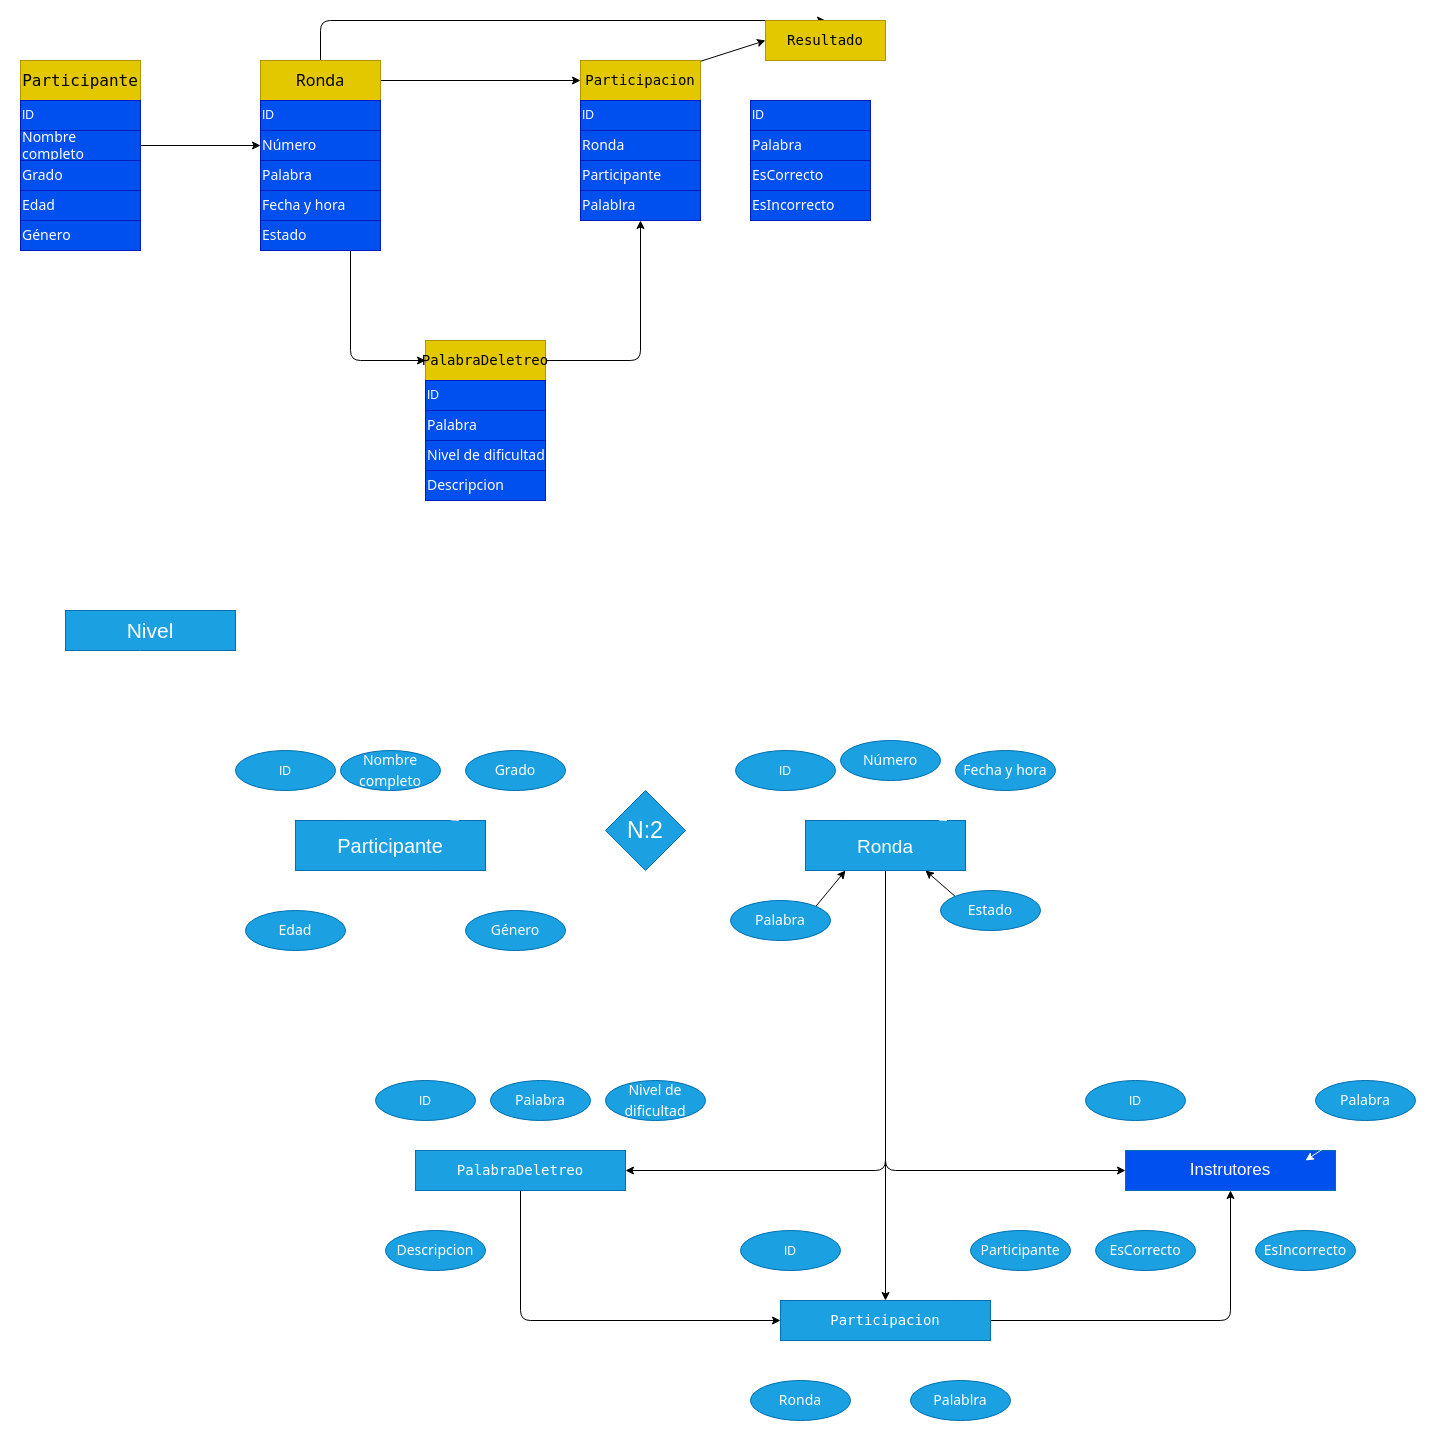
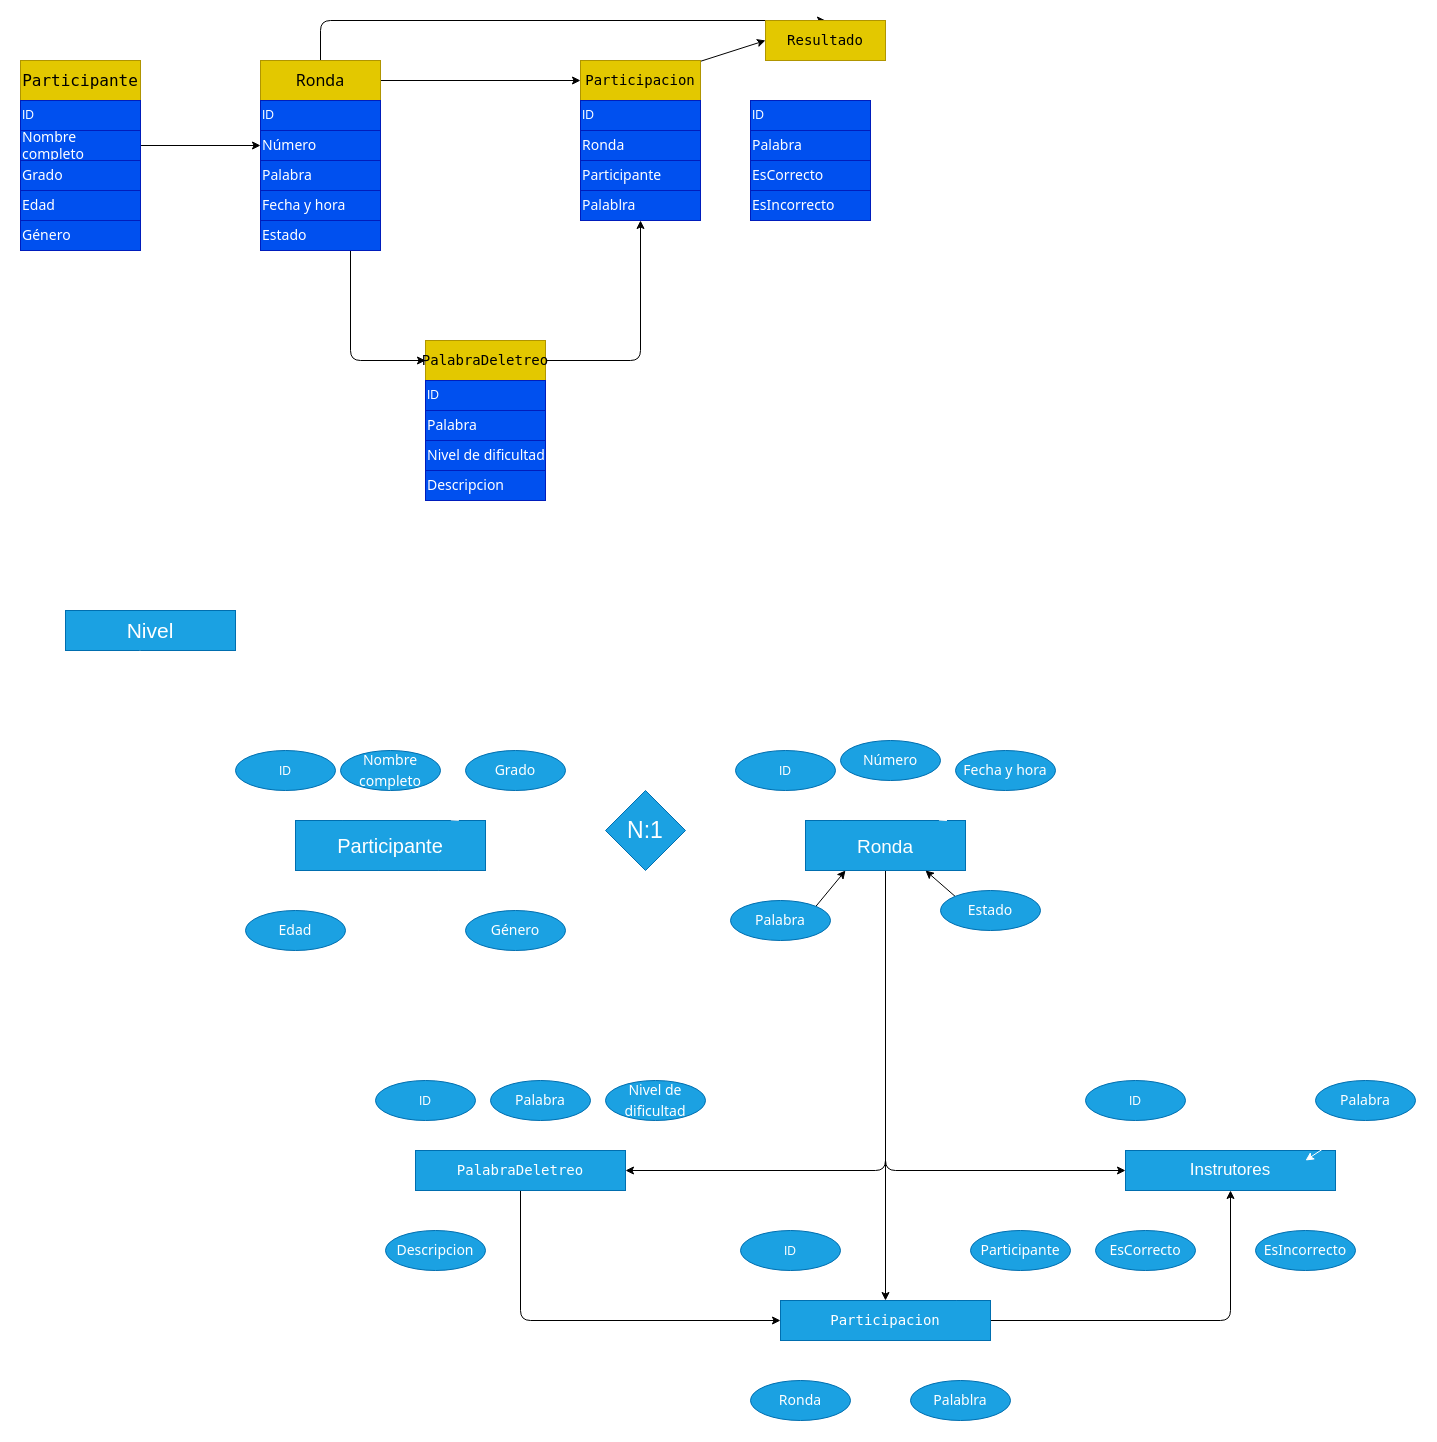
node "N:2": label "N:2" -> "N:1"
node "Instrutores": fillcolor #0050ef -> #1ba1e2
